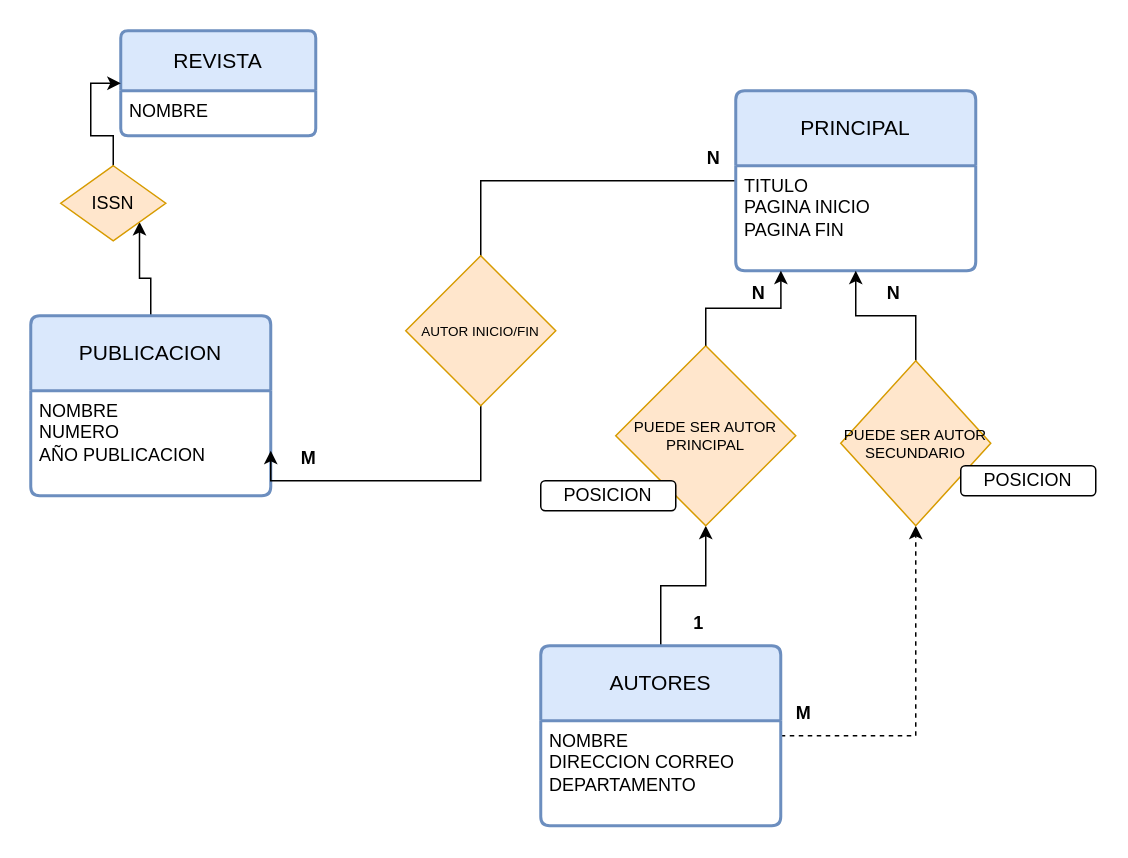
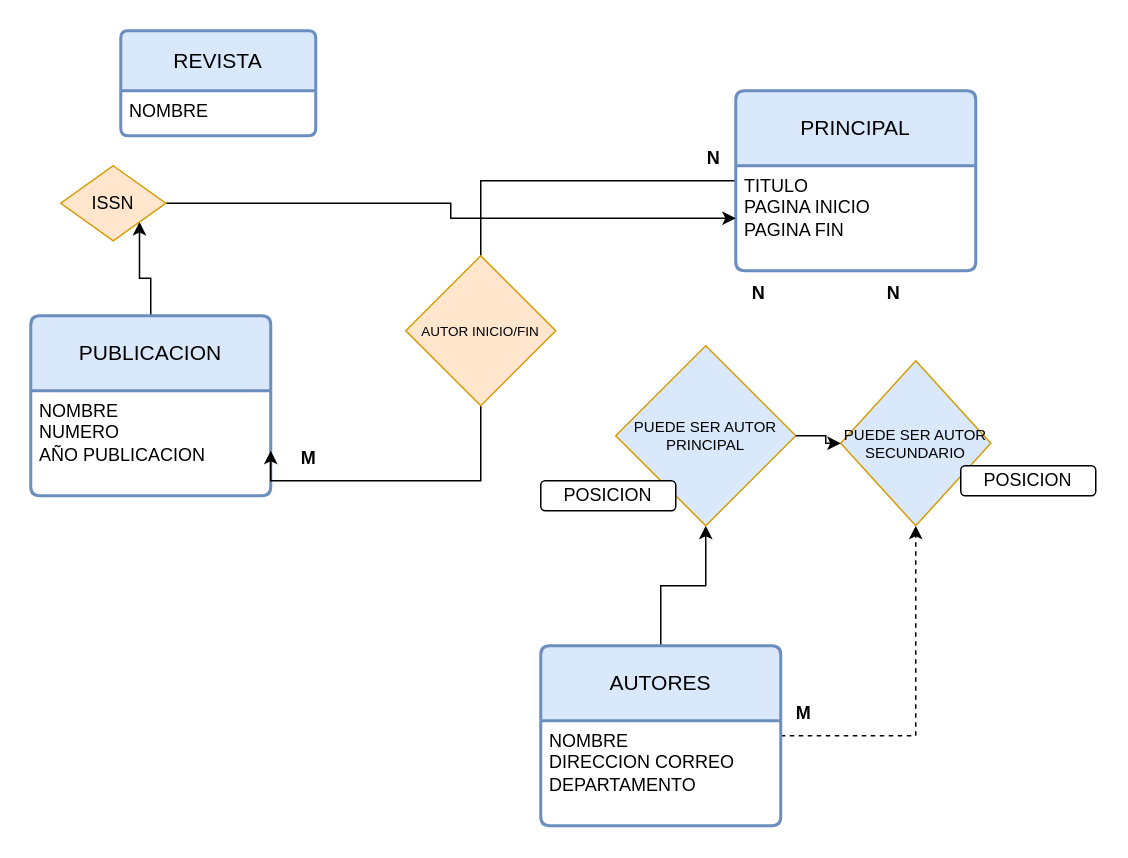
edge "ISSN" -> "REVISTA": now "ISSN" -> "TITULO PAGINA INICIO PAGINA FIN"
edge "PUEDE SER AUTOR PRINCIPAL" -> "TITULO PAGINA INICIO PAGINA FIN": now "PUEDE SER AUTOR PRINCIPAL" -> "PUEDE SER AUTOR SECUNDARIO"
edge "PUEDE SER AUTOR SECUNDARIO" -> "TITULO PAGINA INICIO PAGINA FIN": removed
node "PUEDE SER AUTOR PRINCIPAL": fillcolor #ffe6cc -> #dae8fc
node "PUEDE SER AUTOR SECUNDARIO": fillcolor #ffe6cc -> #dae8fc
node "1": removed
